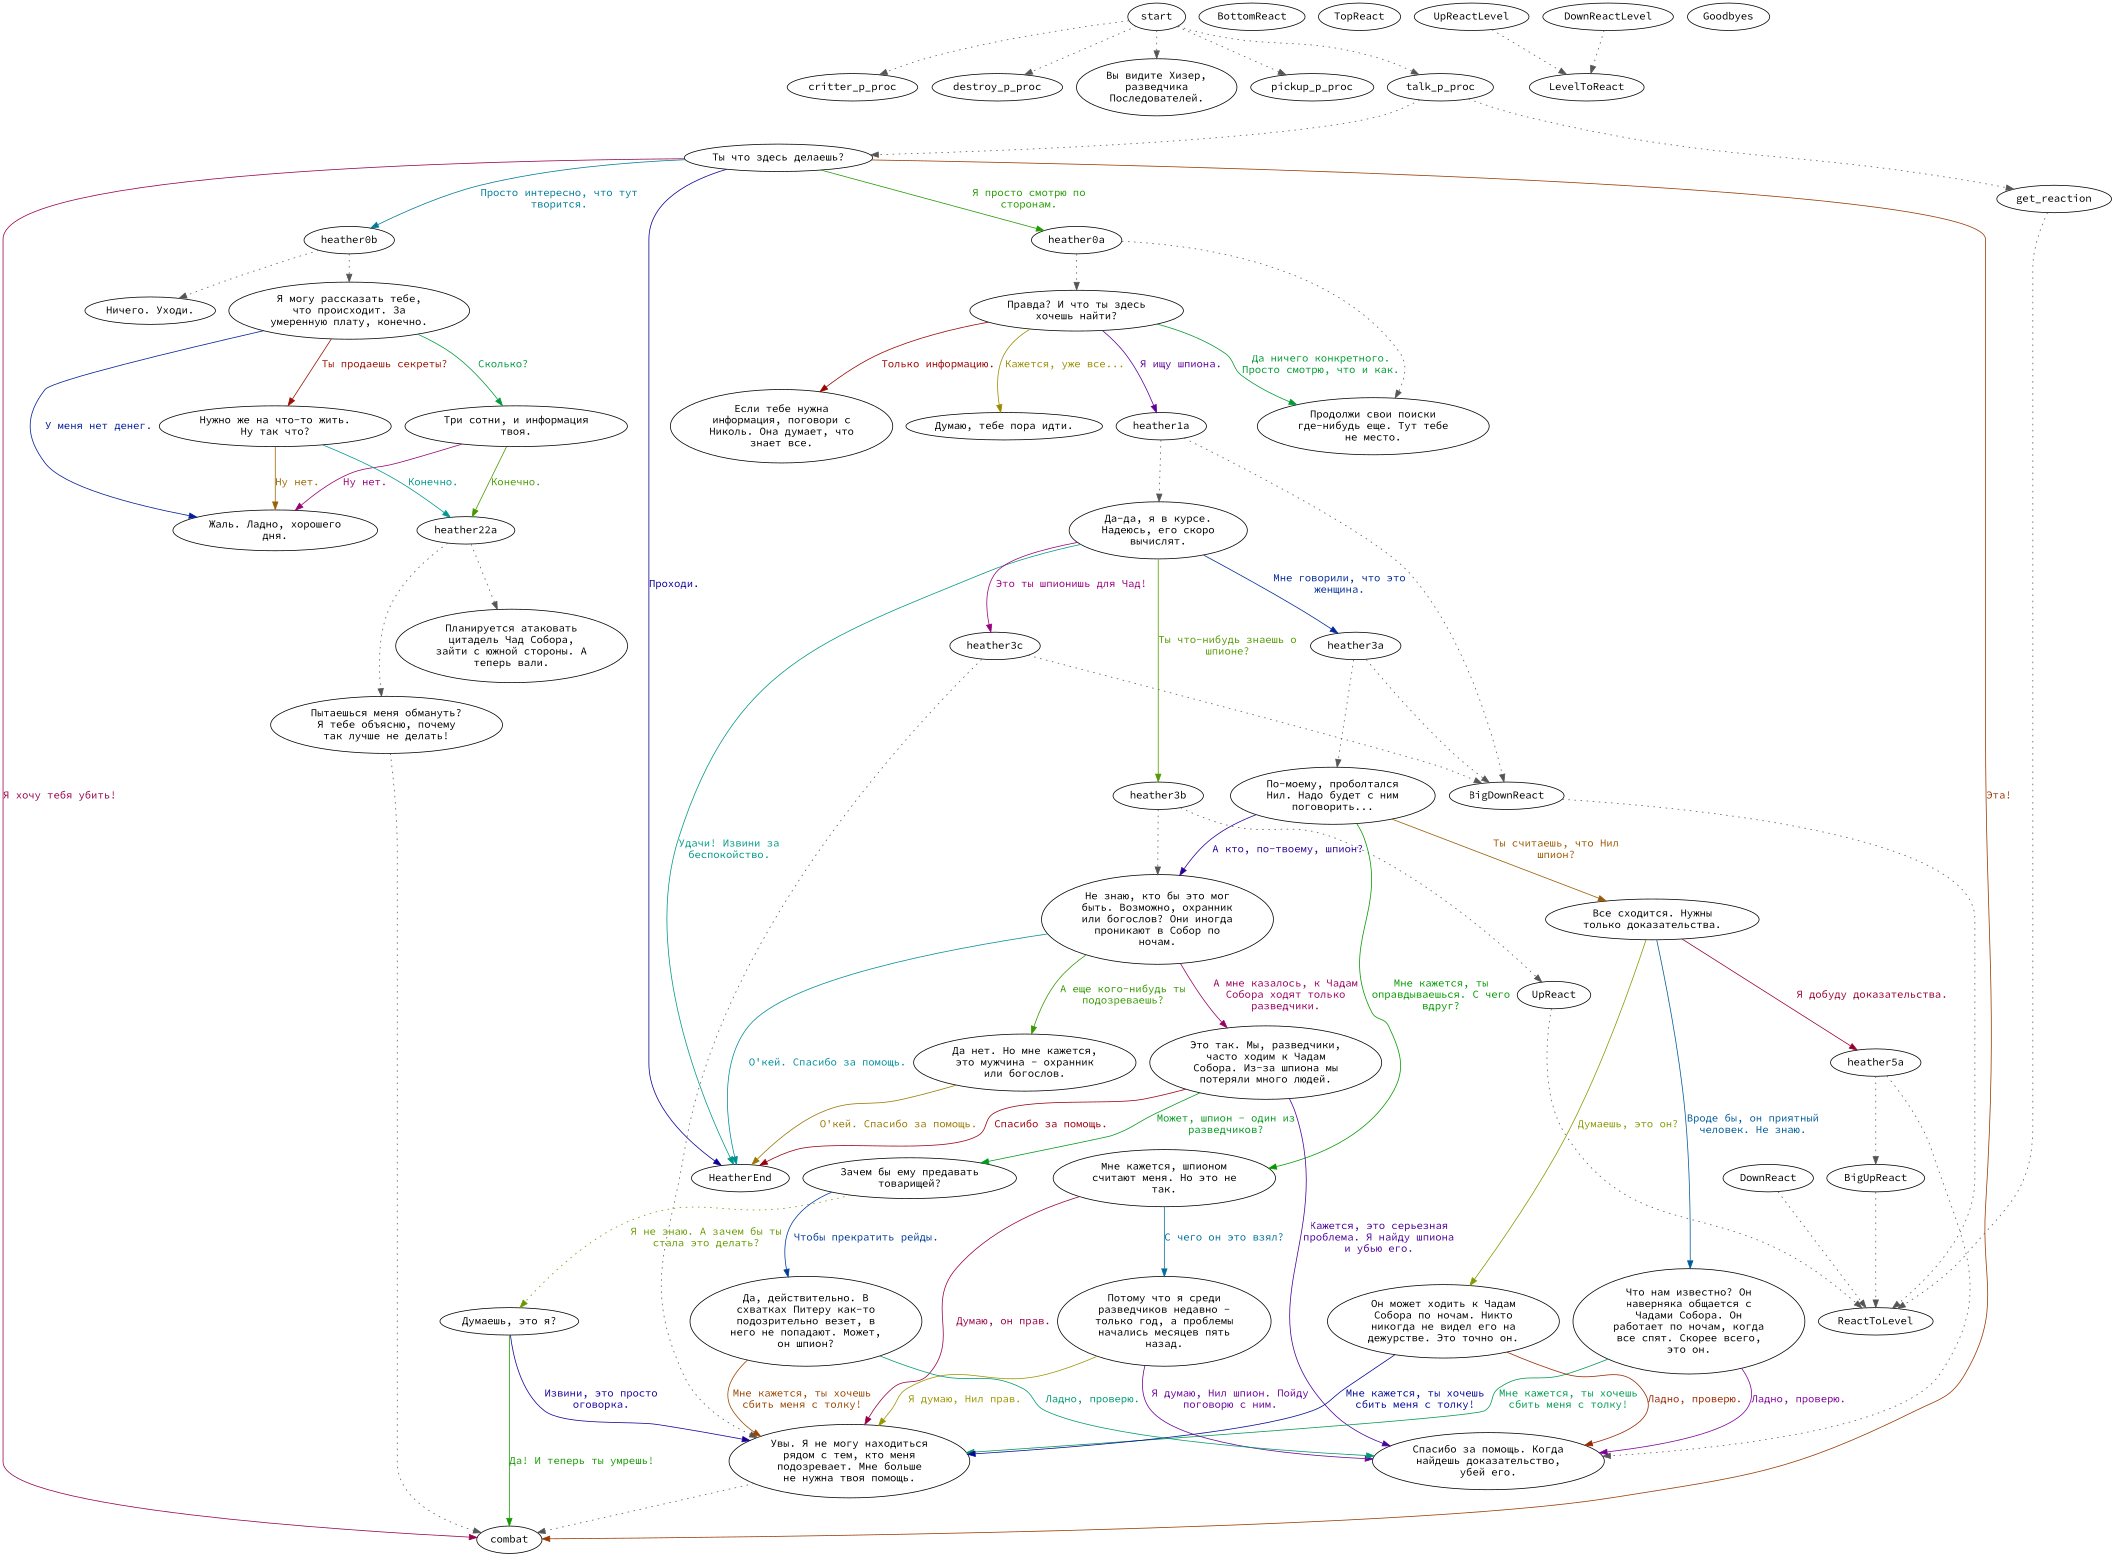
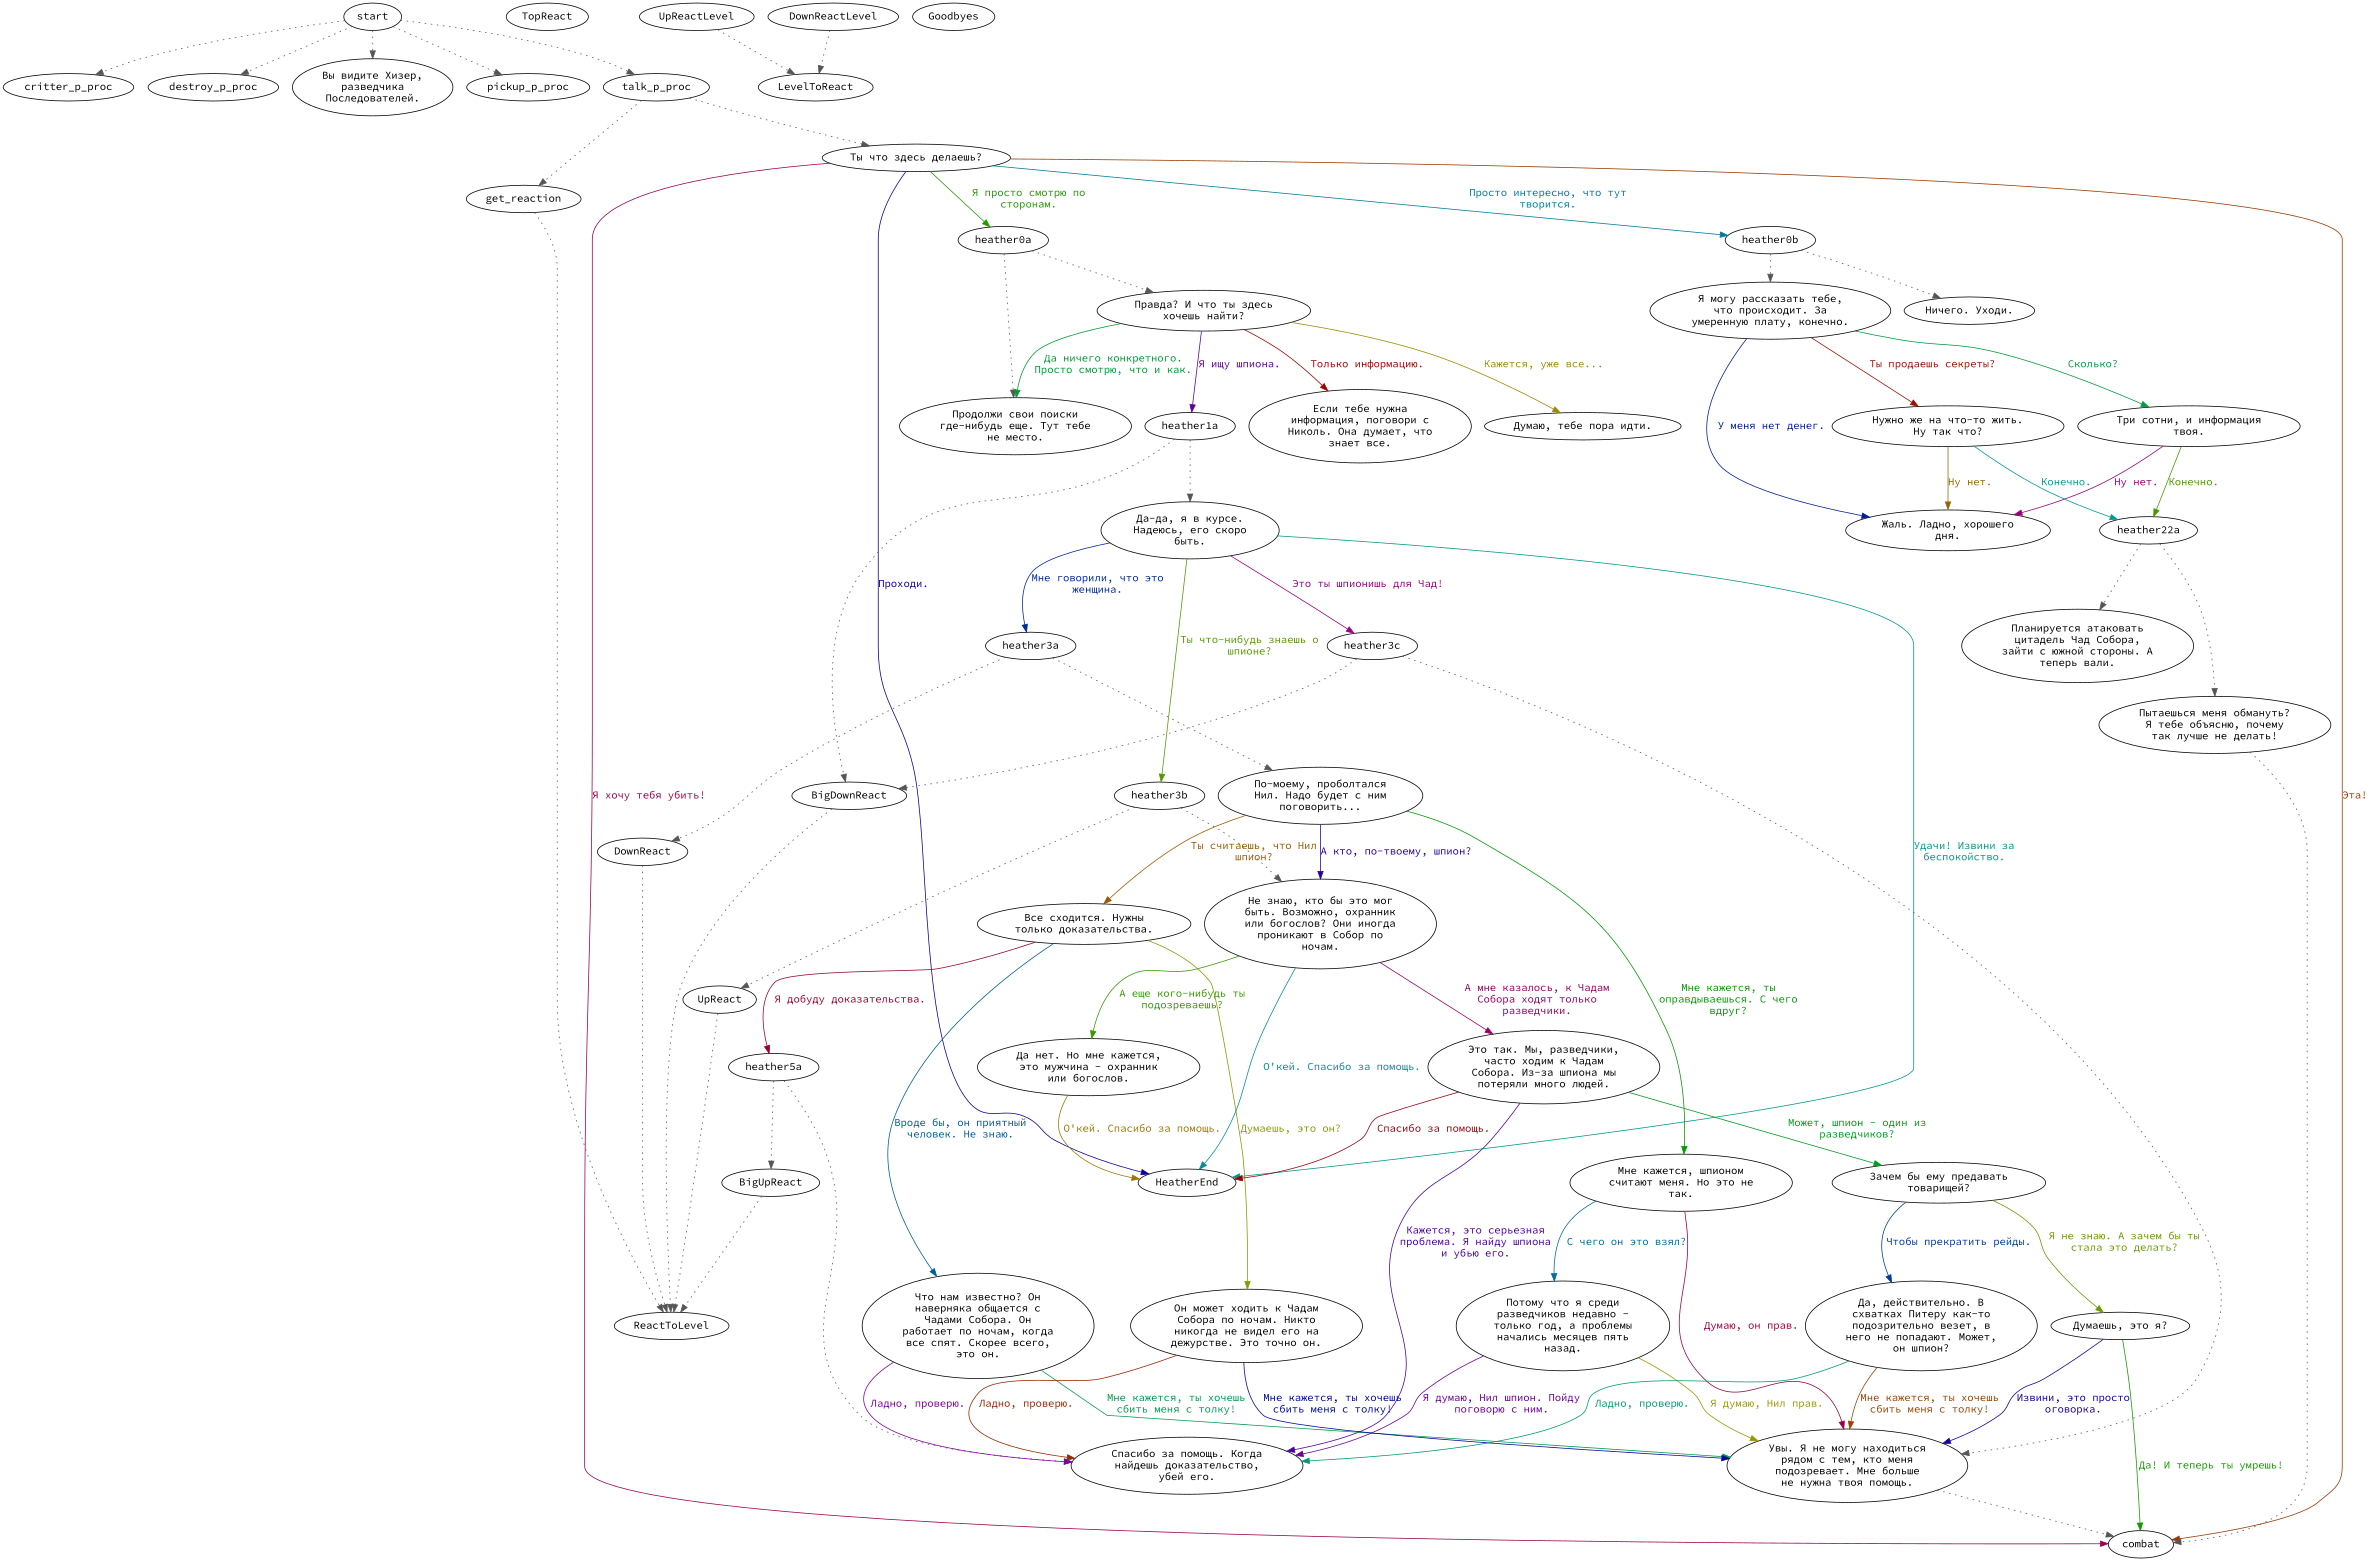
node "BottomReact": removed
node "Да-да, я в курсе. Надеюсь, его скоро вычислят.": label "Да-да, я в курсе. Надеюсь, его скоро вычислят." -> "Да-да, я в курсе. Надеюсь, его скоро быть."
edge "heather3a" -> "BigDownReact": now "heather3a" -> "DownReact"
edge "Зачем бы ему предавать товарищей?" -> "Думаешь, это я?": style dotted -> solid
